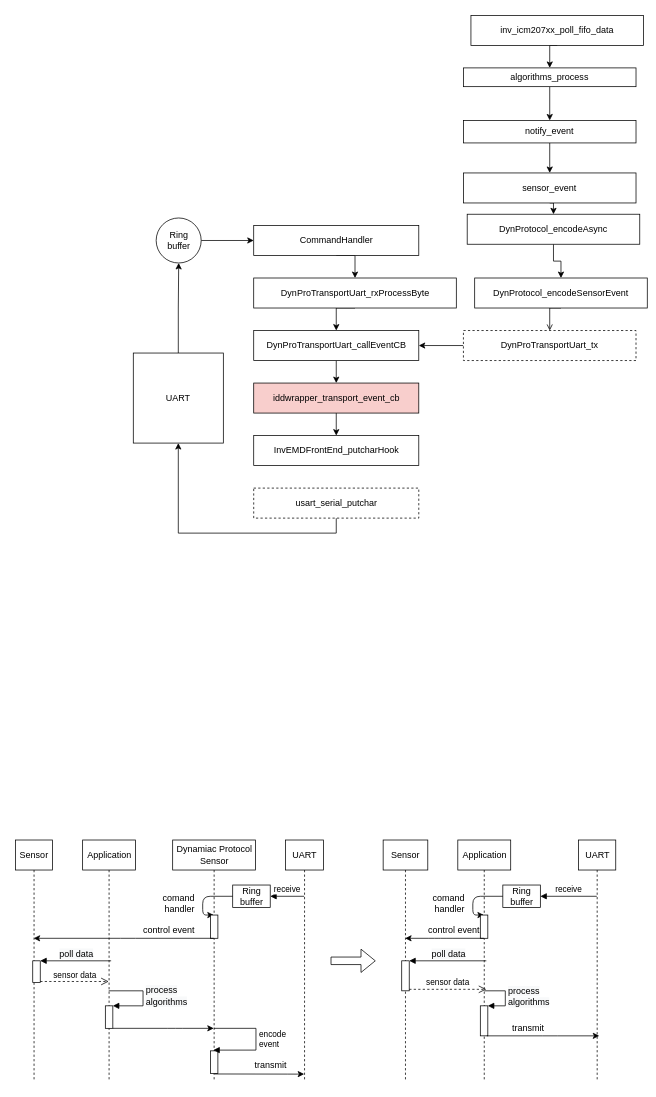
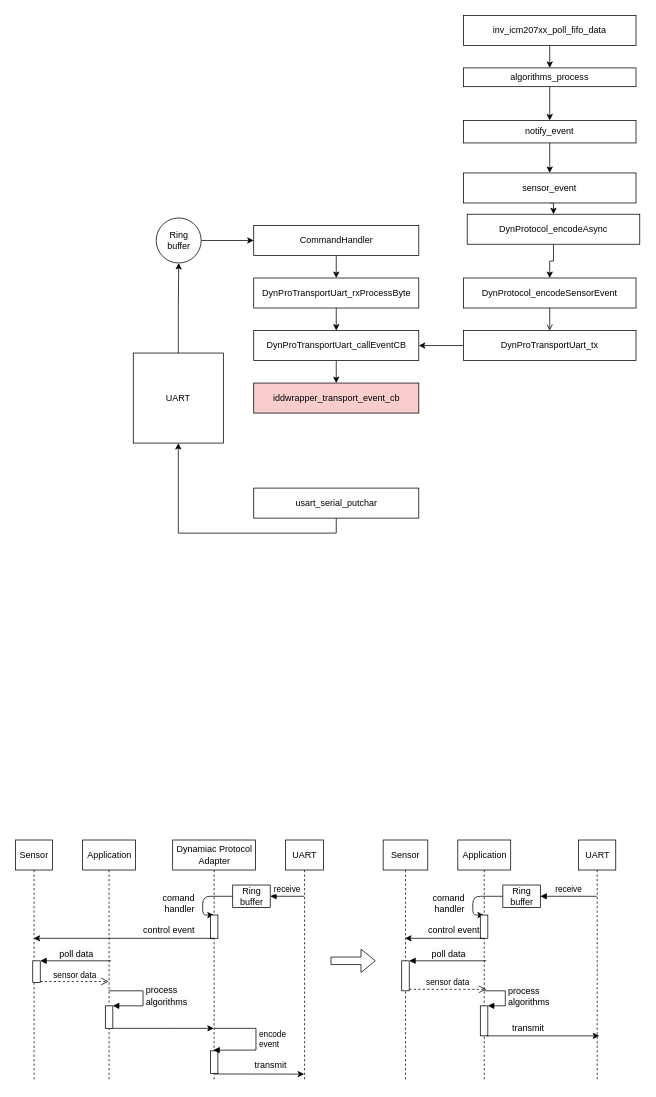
node "inv_icm207xx_poll_fifo_data": moved (557, 30) -> (549, 30)
node "DynProTransportUart_rxProcessByte": size 203x30 -> 165x30
node "DynProtocol_encodeSensorEvent": moved (561, 293) -> (549, 293)
node "DynProTransportUart_tx": style dashed -> solid
edge "iddwrapper_transport_event_cb" -> "InvEMDFrontEnd_putcharHook": removed
node "InvEMDFrontEnd_putcharHook": removed
node "usart_serial_putchar": style dashed -> solid
node "Dynamiac Protocol Sensor": label "Dynamiac Protocol Sensor" -> "Dynamiac Protocol Adapter"
